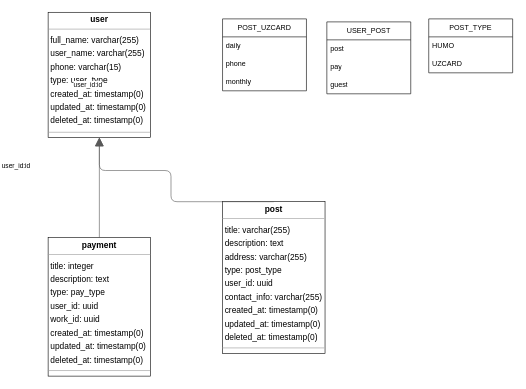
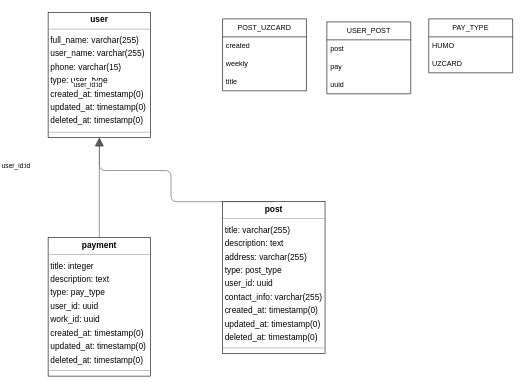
node "POST_TYPE": label "POST_TYPE" -> "PAY_TYPE"
node "daily": label "daily" -> "created"
node "phone": label "phone" -> "weekly"
node "monthly": label "monthly" -> "title"
node "guest": label "guest" -> "uuid"
